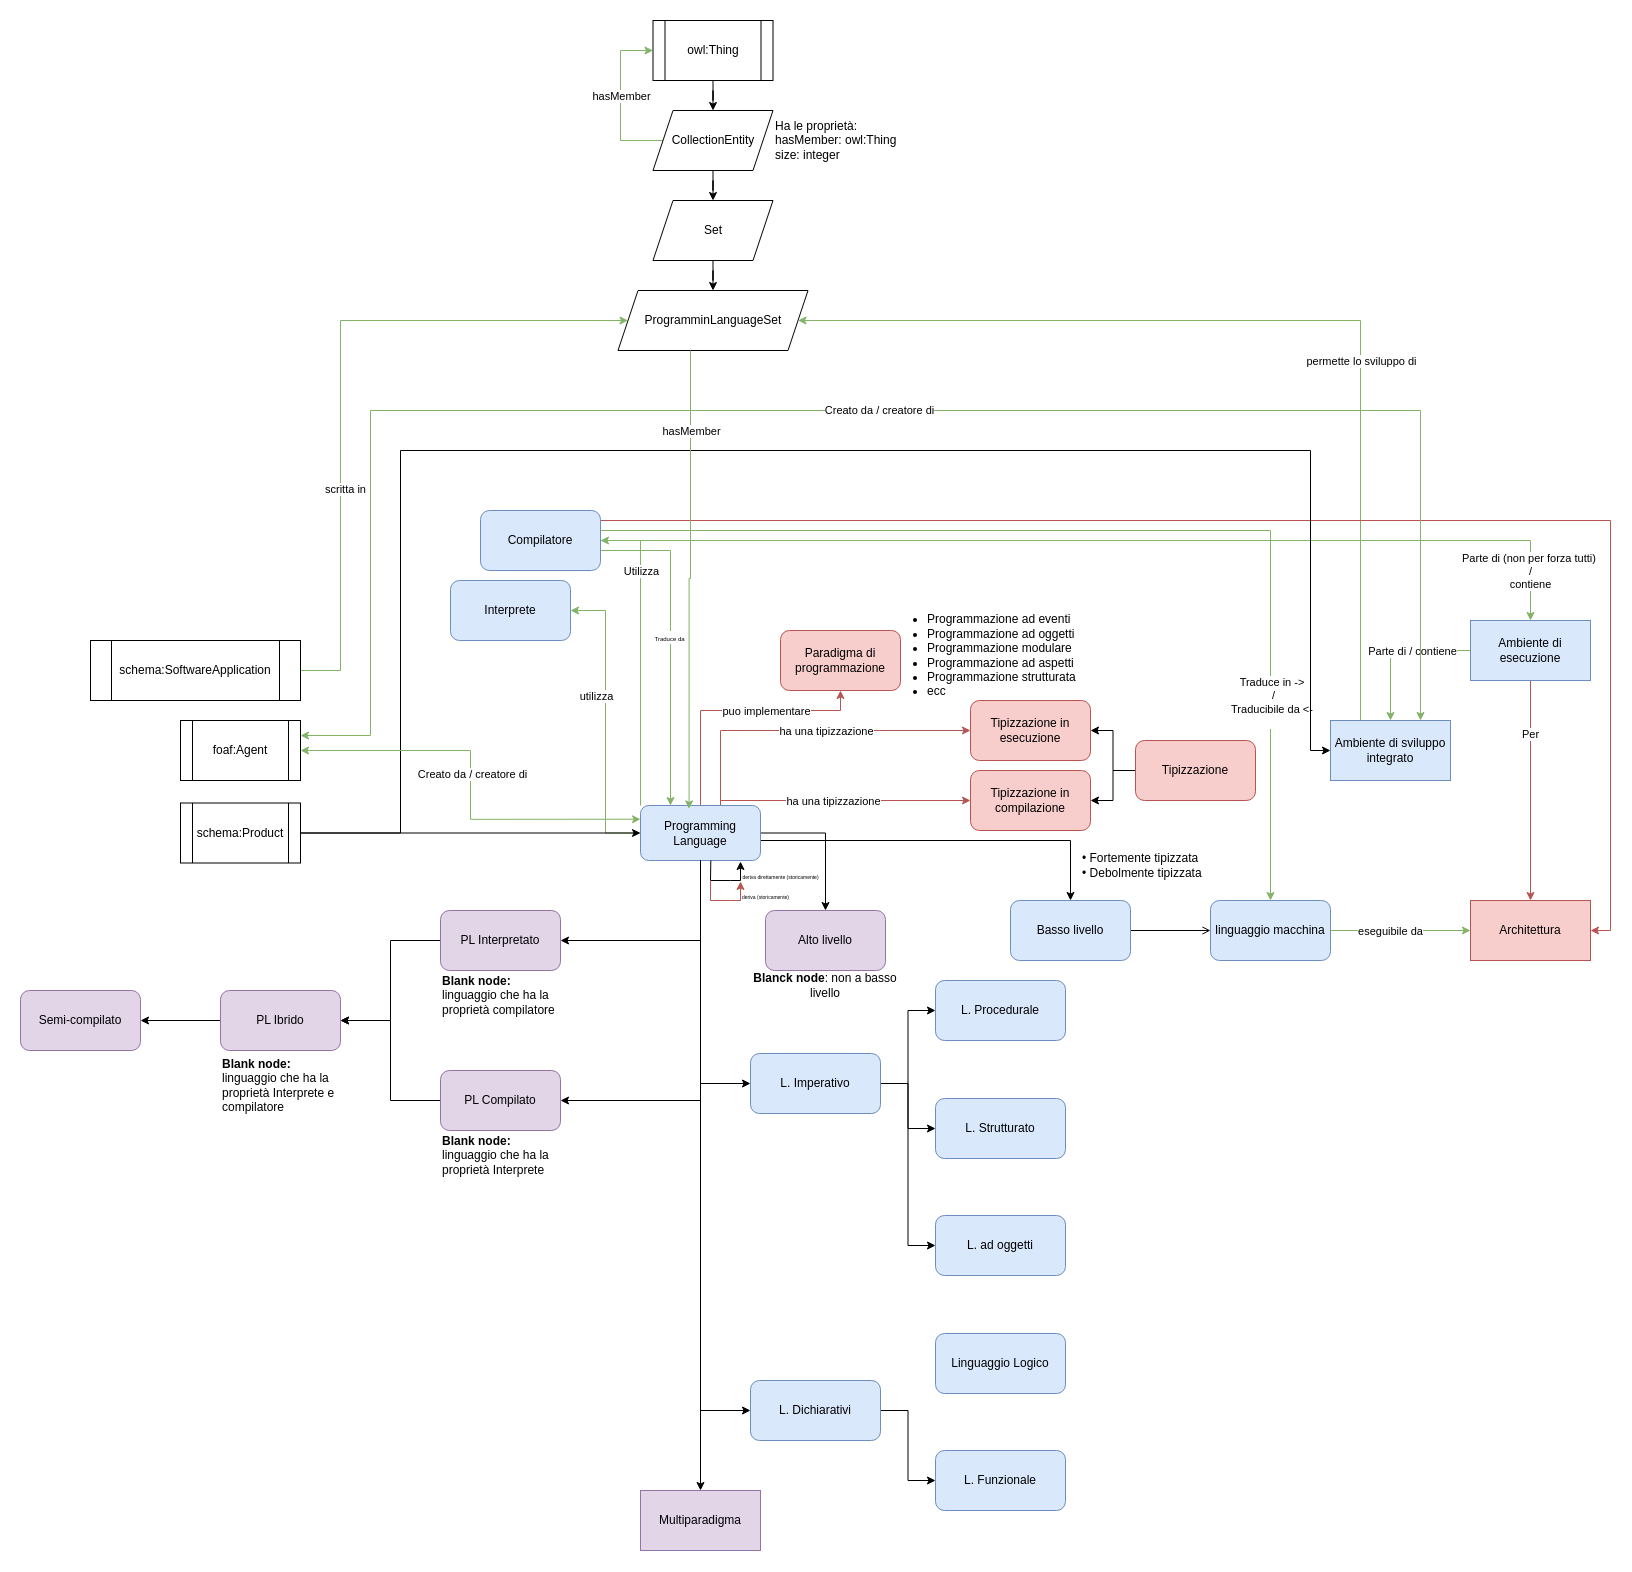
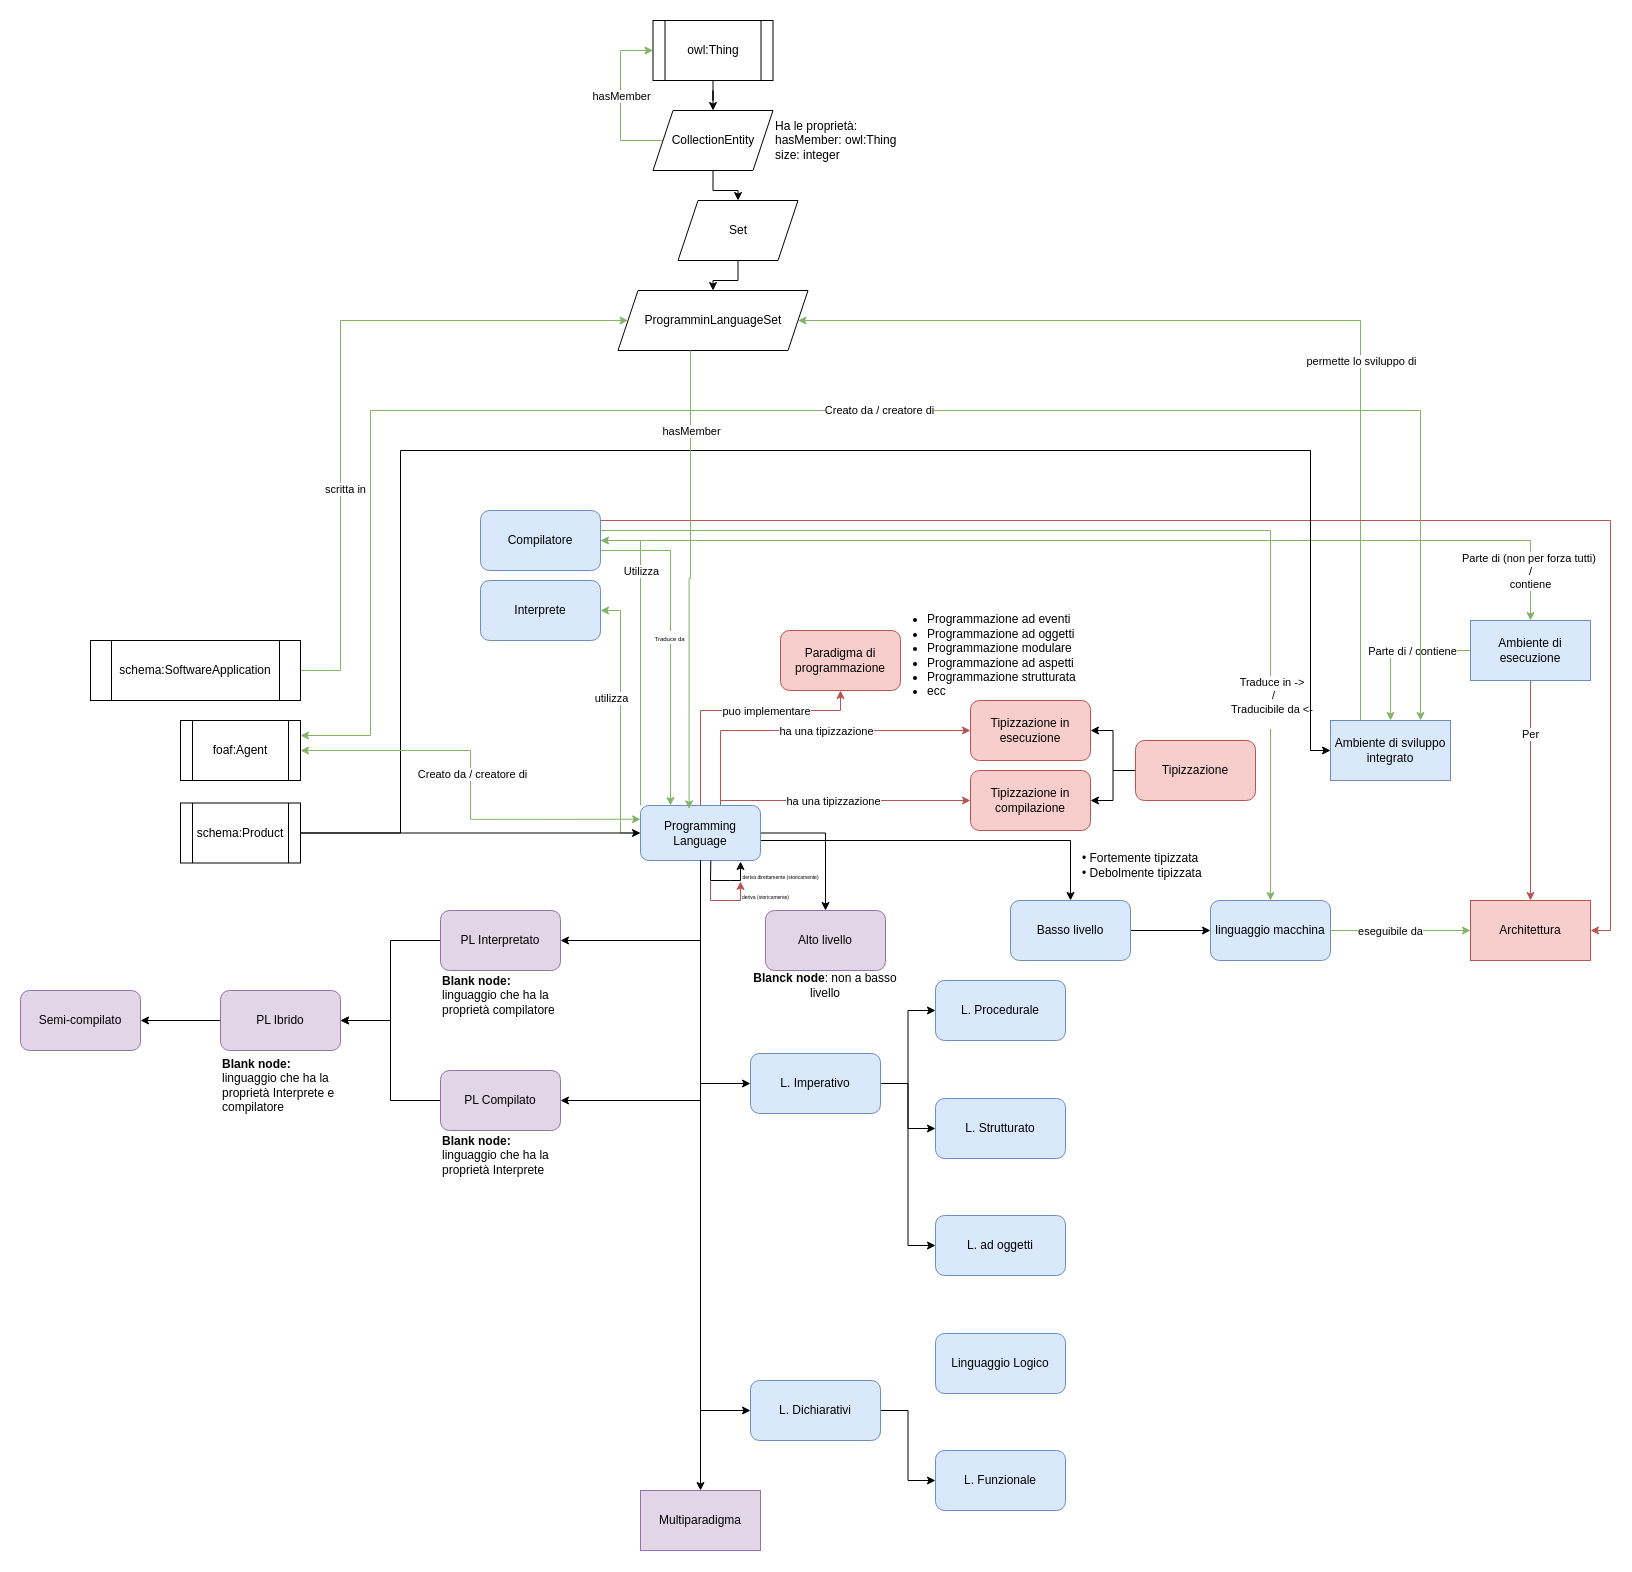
node "Set": moved (713, 231) -> (738, 231)
node "Interprete": moved (511, 611) -> (541, 611)
edge "Basso livello" -> "linguaggio macchina": arrowhead open -> classic
